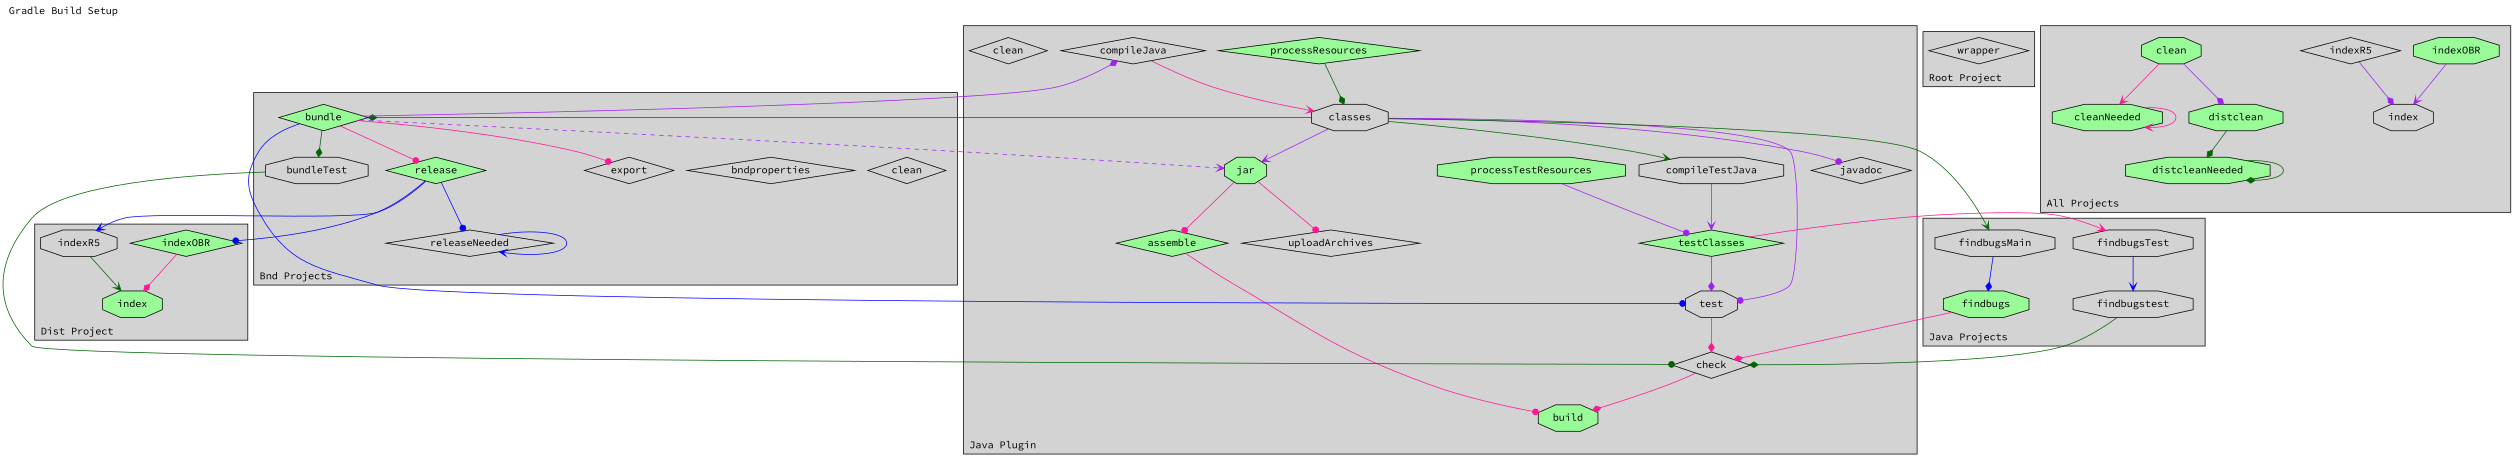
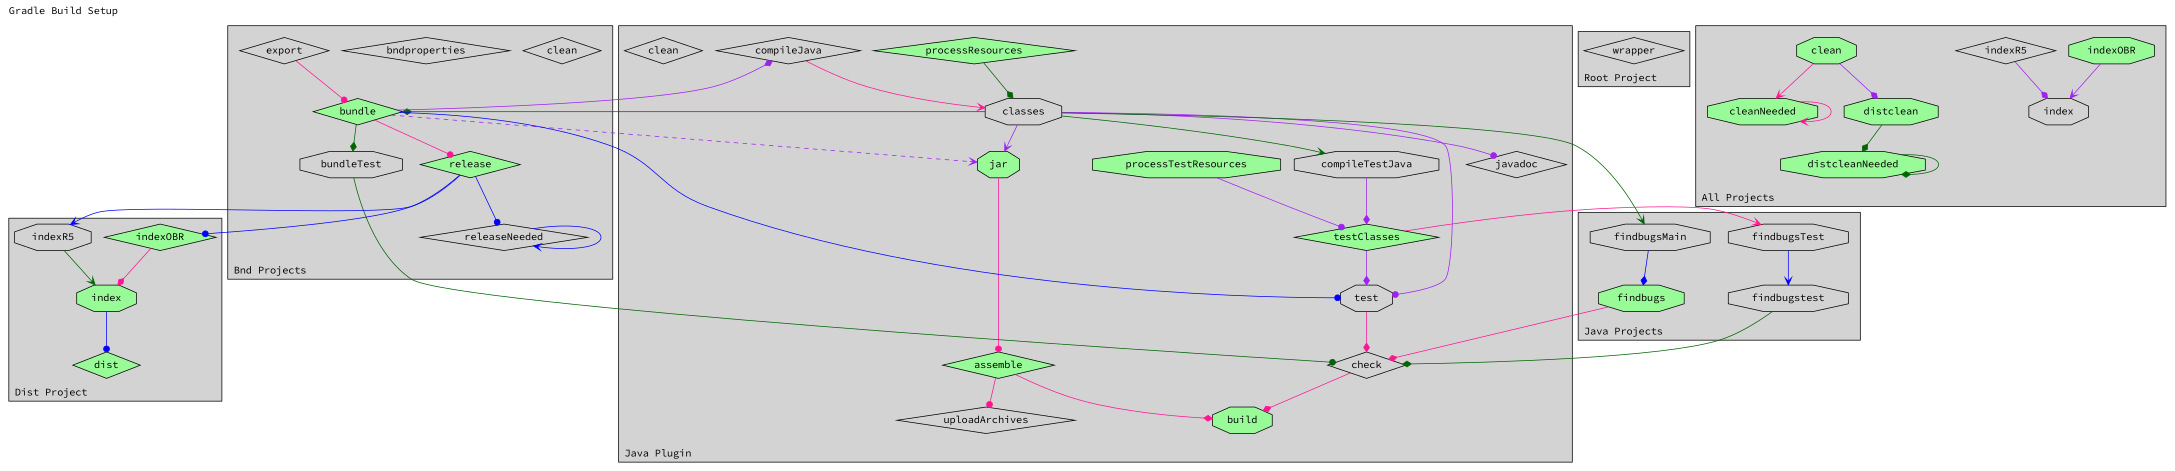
edge "bundle" -> "export": reversed
edge "compileTestJava" -> "testClasses": arrowhead vee -> diamond
edge "jar" -> "uploadArchives": now "assemble" -> "uploadArchives"
edge "assemble" -> "build": arrowhead dot -> diamond
node "dist": added
